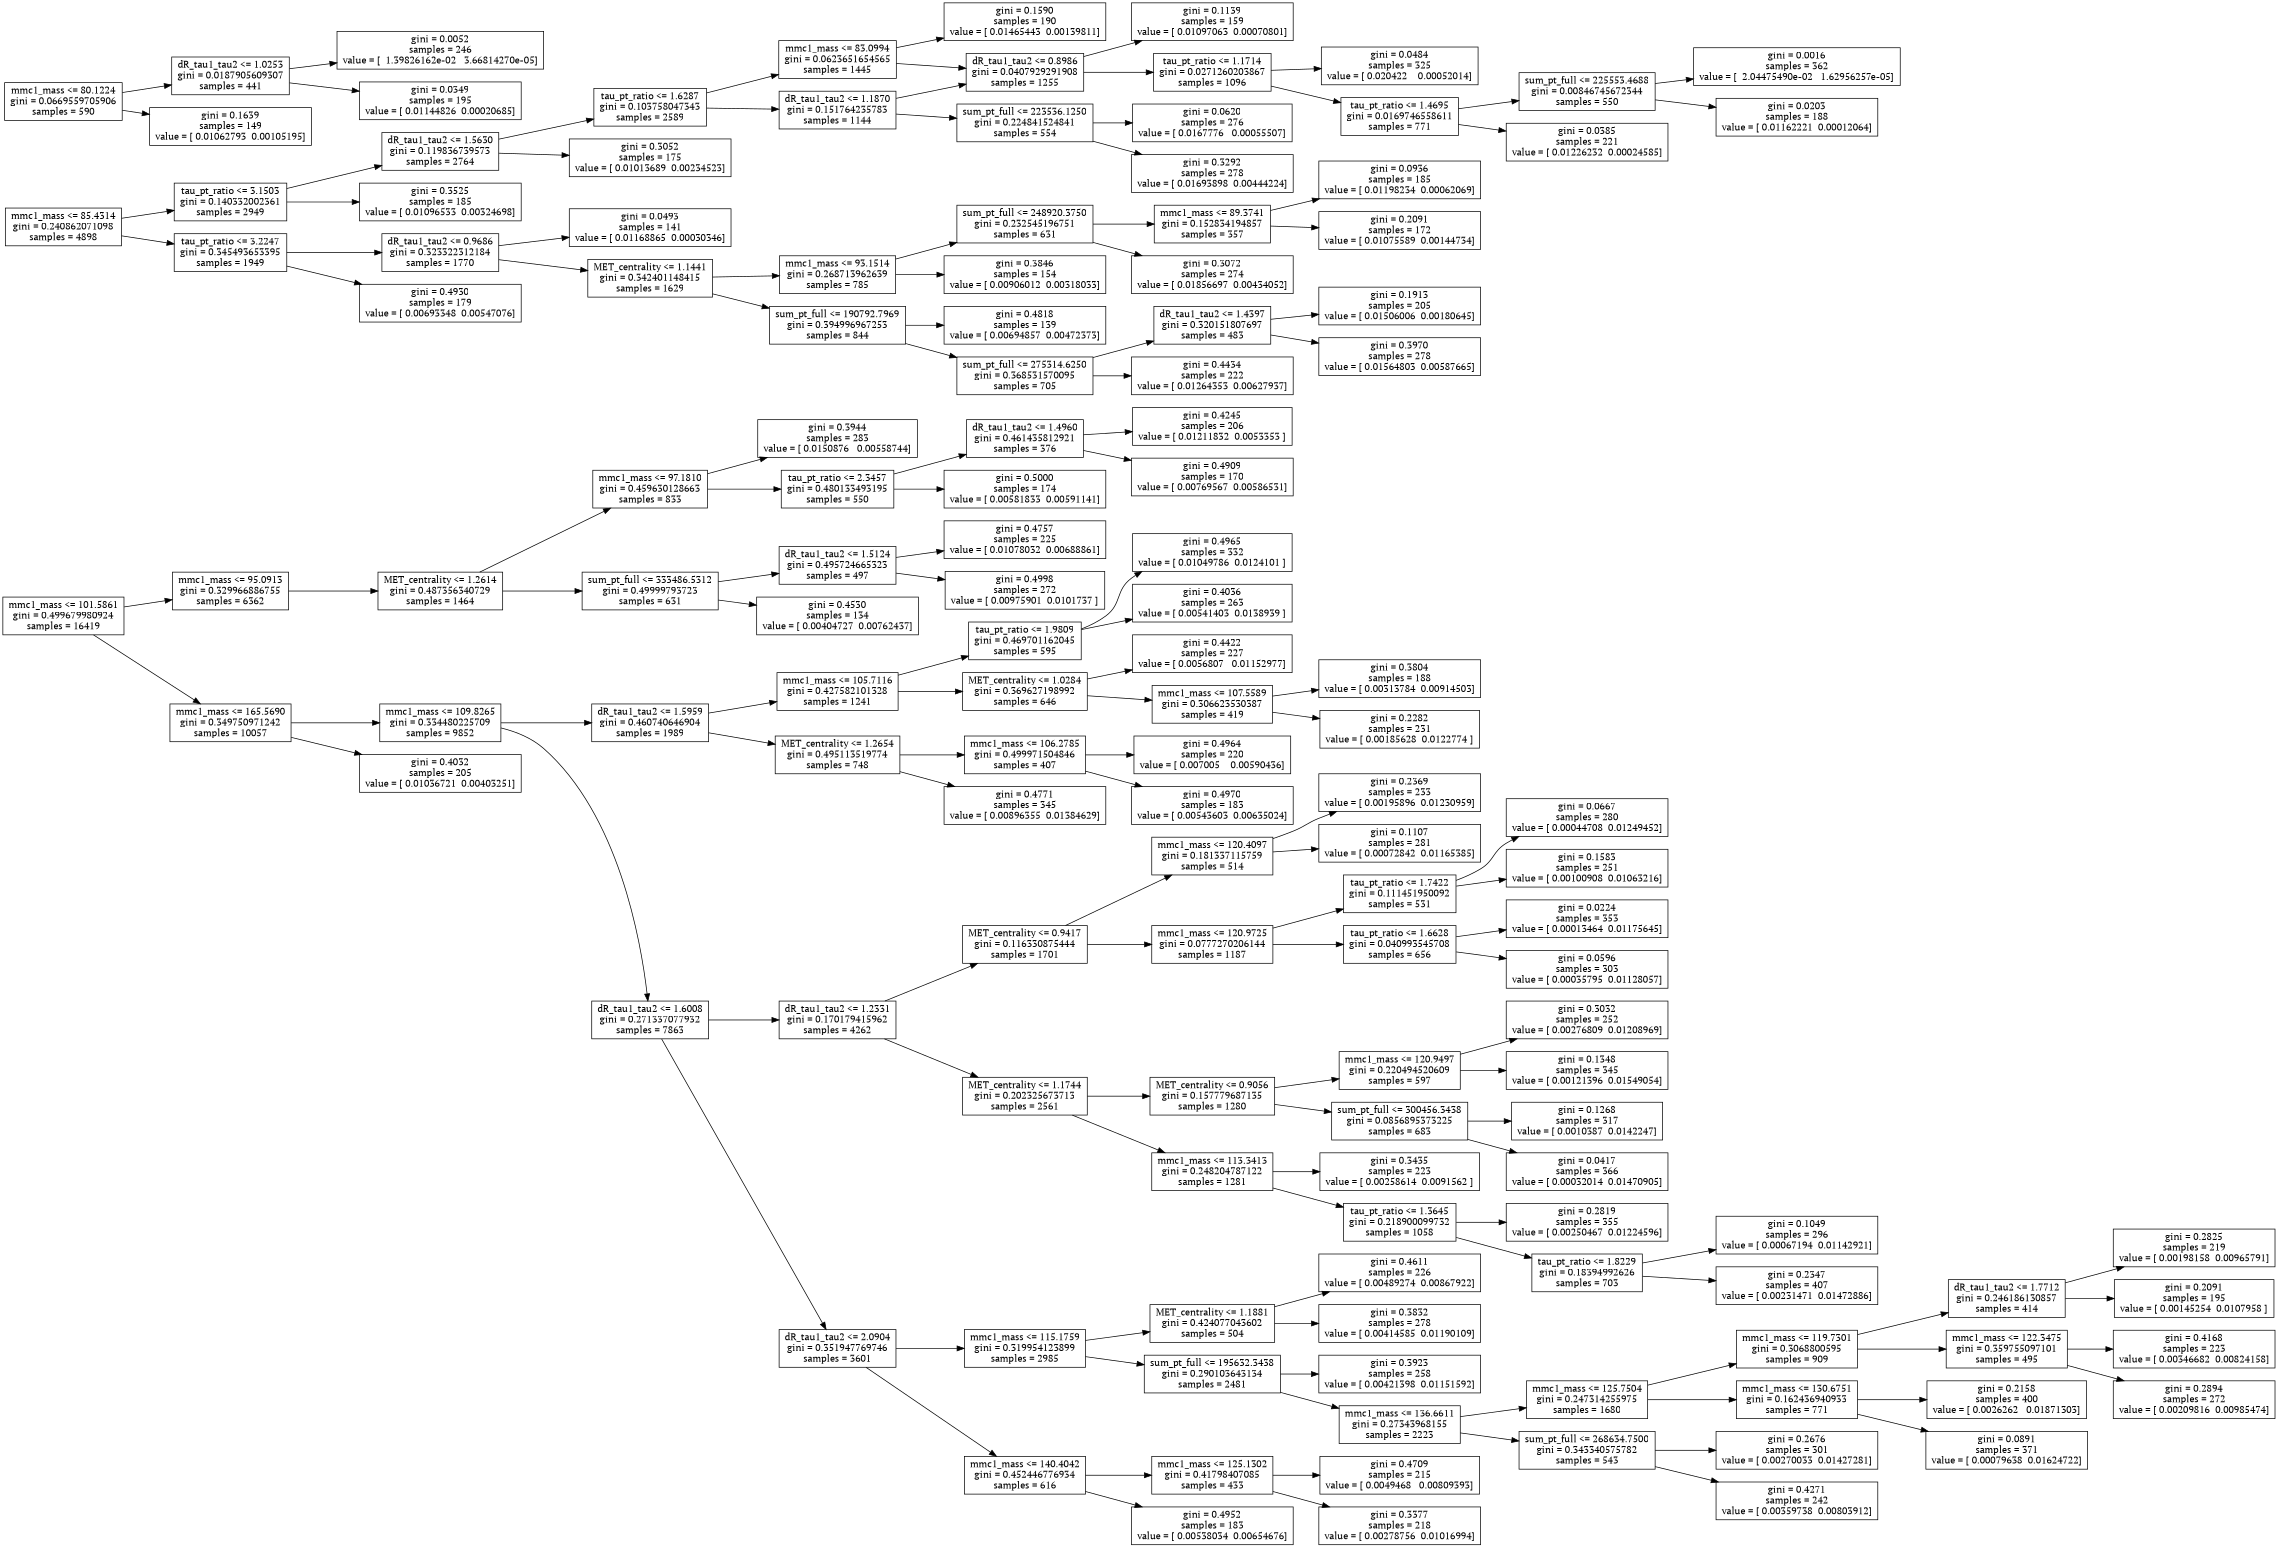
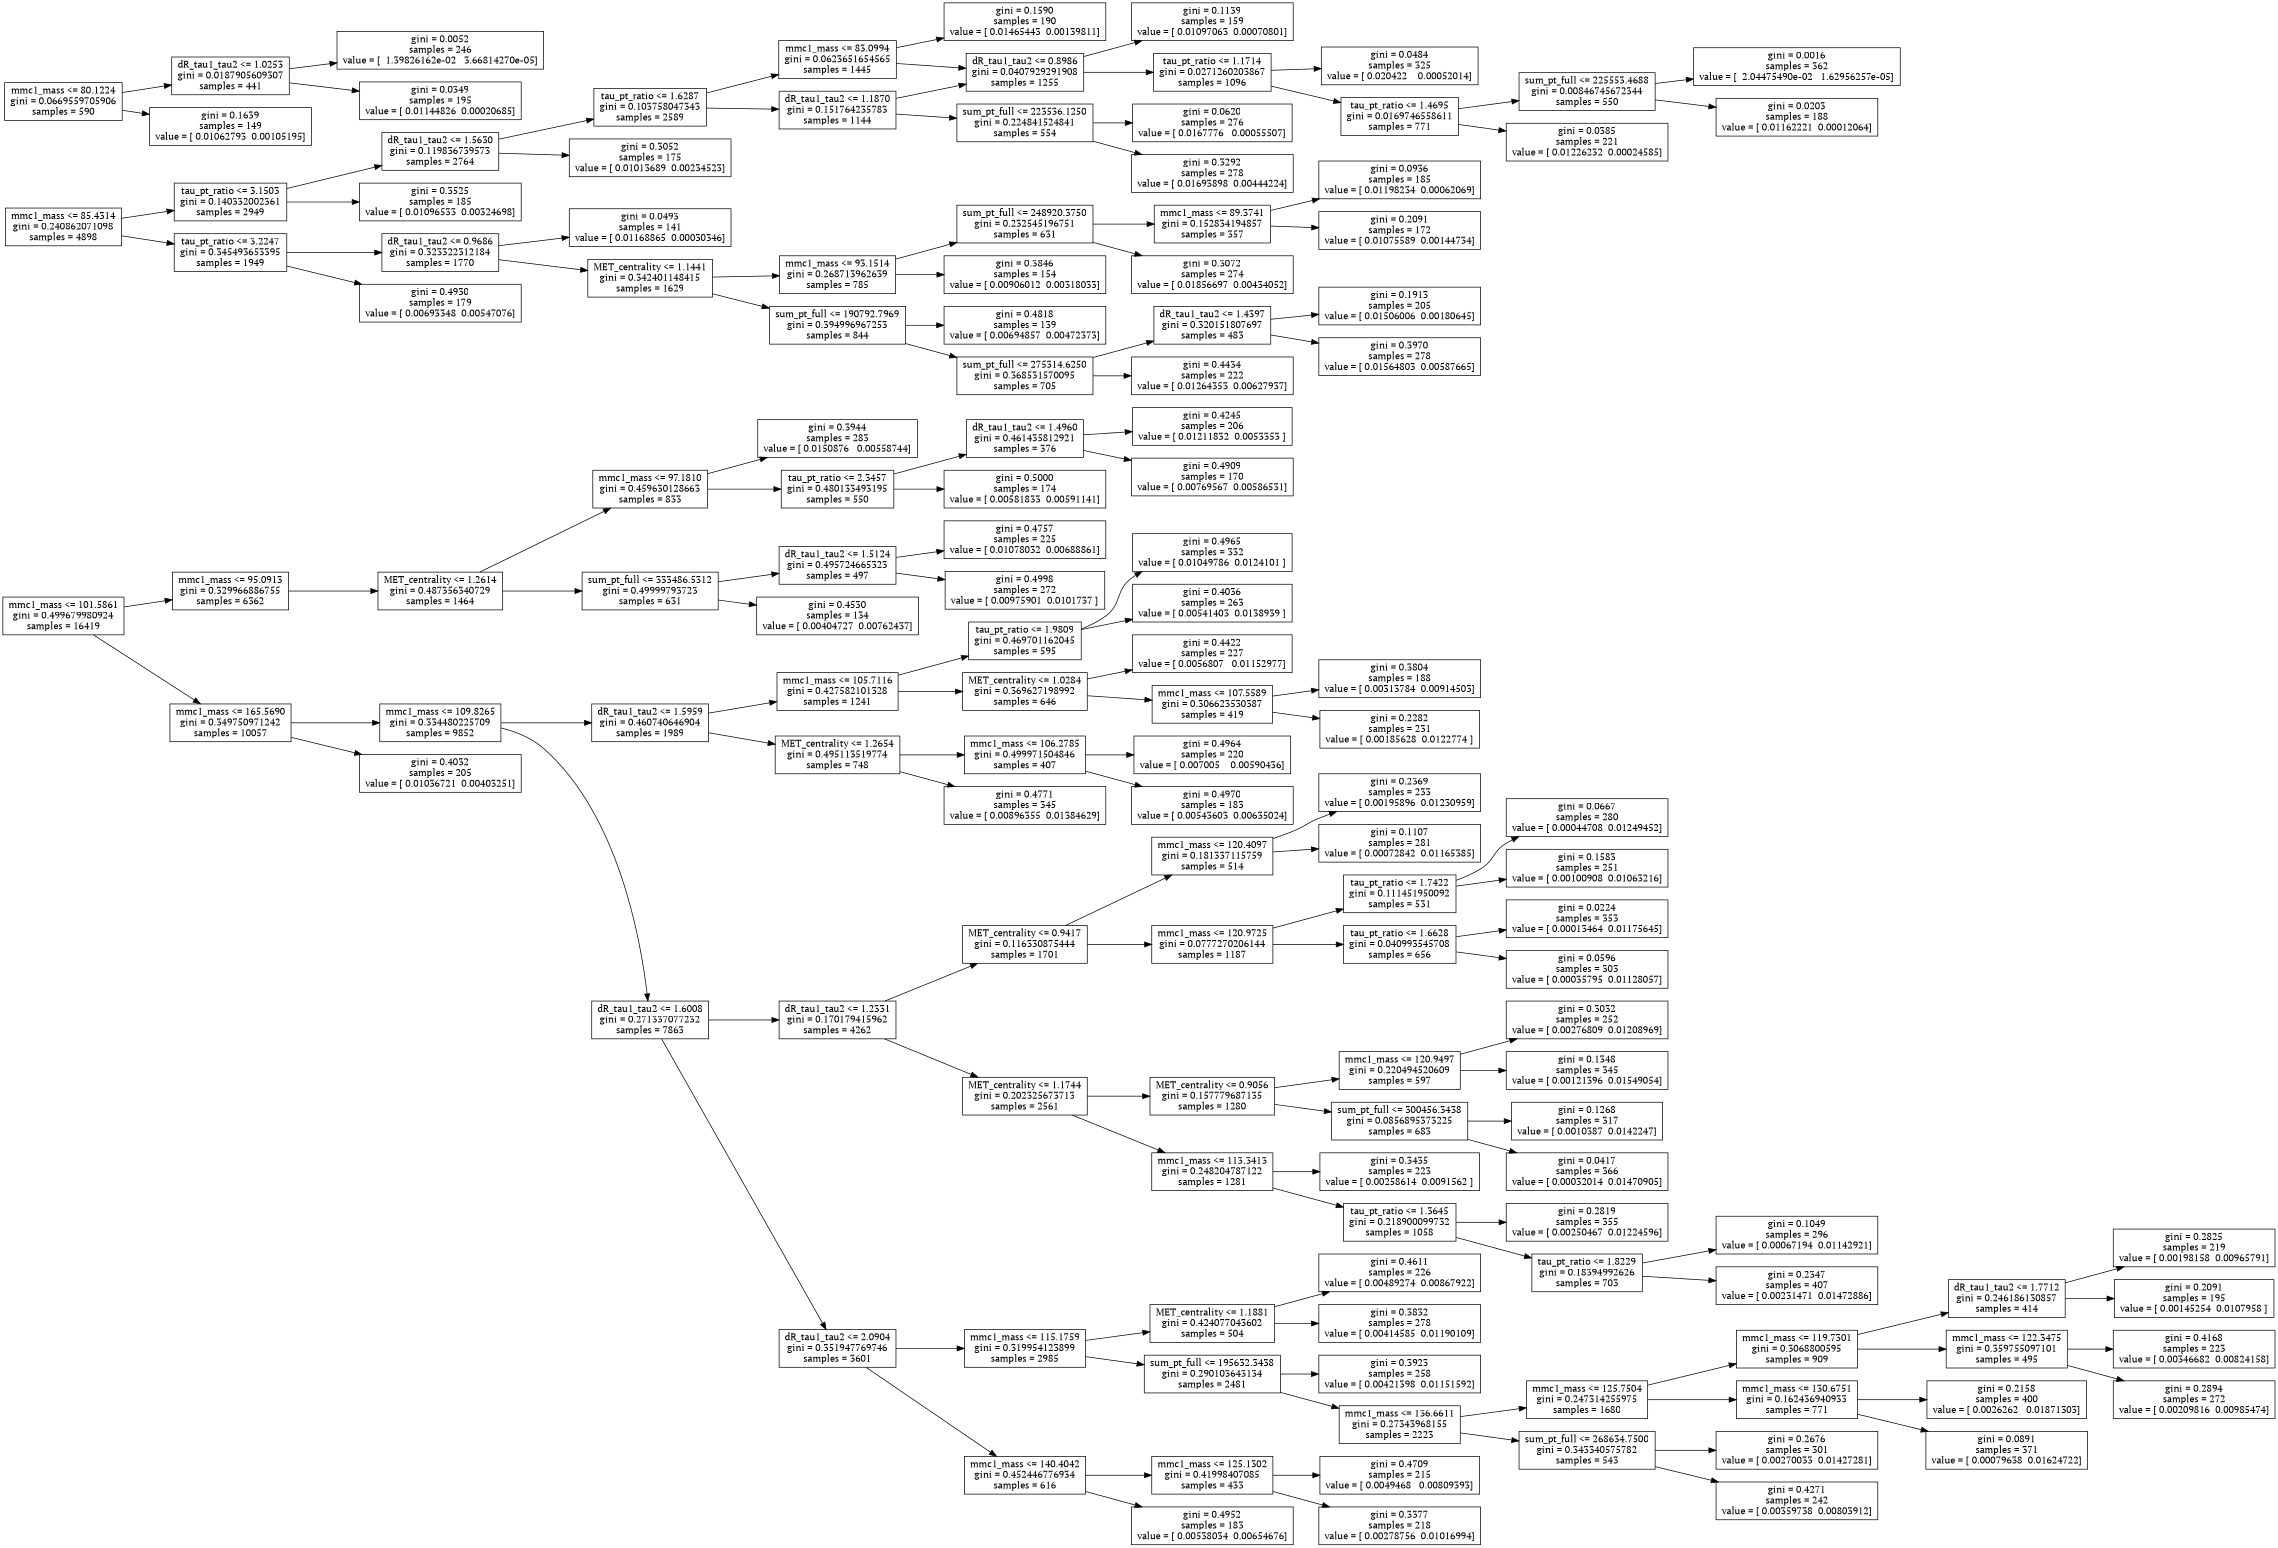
node "dR_tau1_tau2 <= 1.6008 gini = 0.271337077932 samples = 7863": label "dR_tau1_tau2 <= 1.6008 gini = 0.271337077932 samples = 7863" -> "dR_tau1_tau2 <= 1.6008 gini = 0.271337077232 samples = 7863"
node "mmc1_mass <= 125.1302 gini = 0.41798407085 samples = 433": label "mmc1_mass <= 125.1302 gini = 0.41798407085 samples = 433" -> "mmc1_mass <= 125.1302 gini = 0.41998407085 samples = 433"
